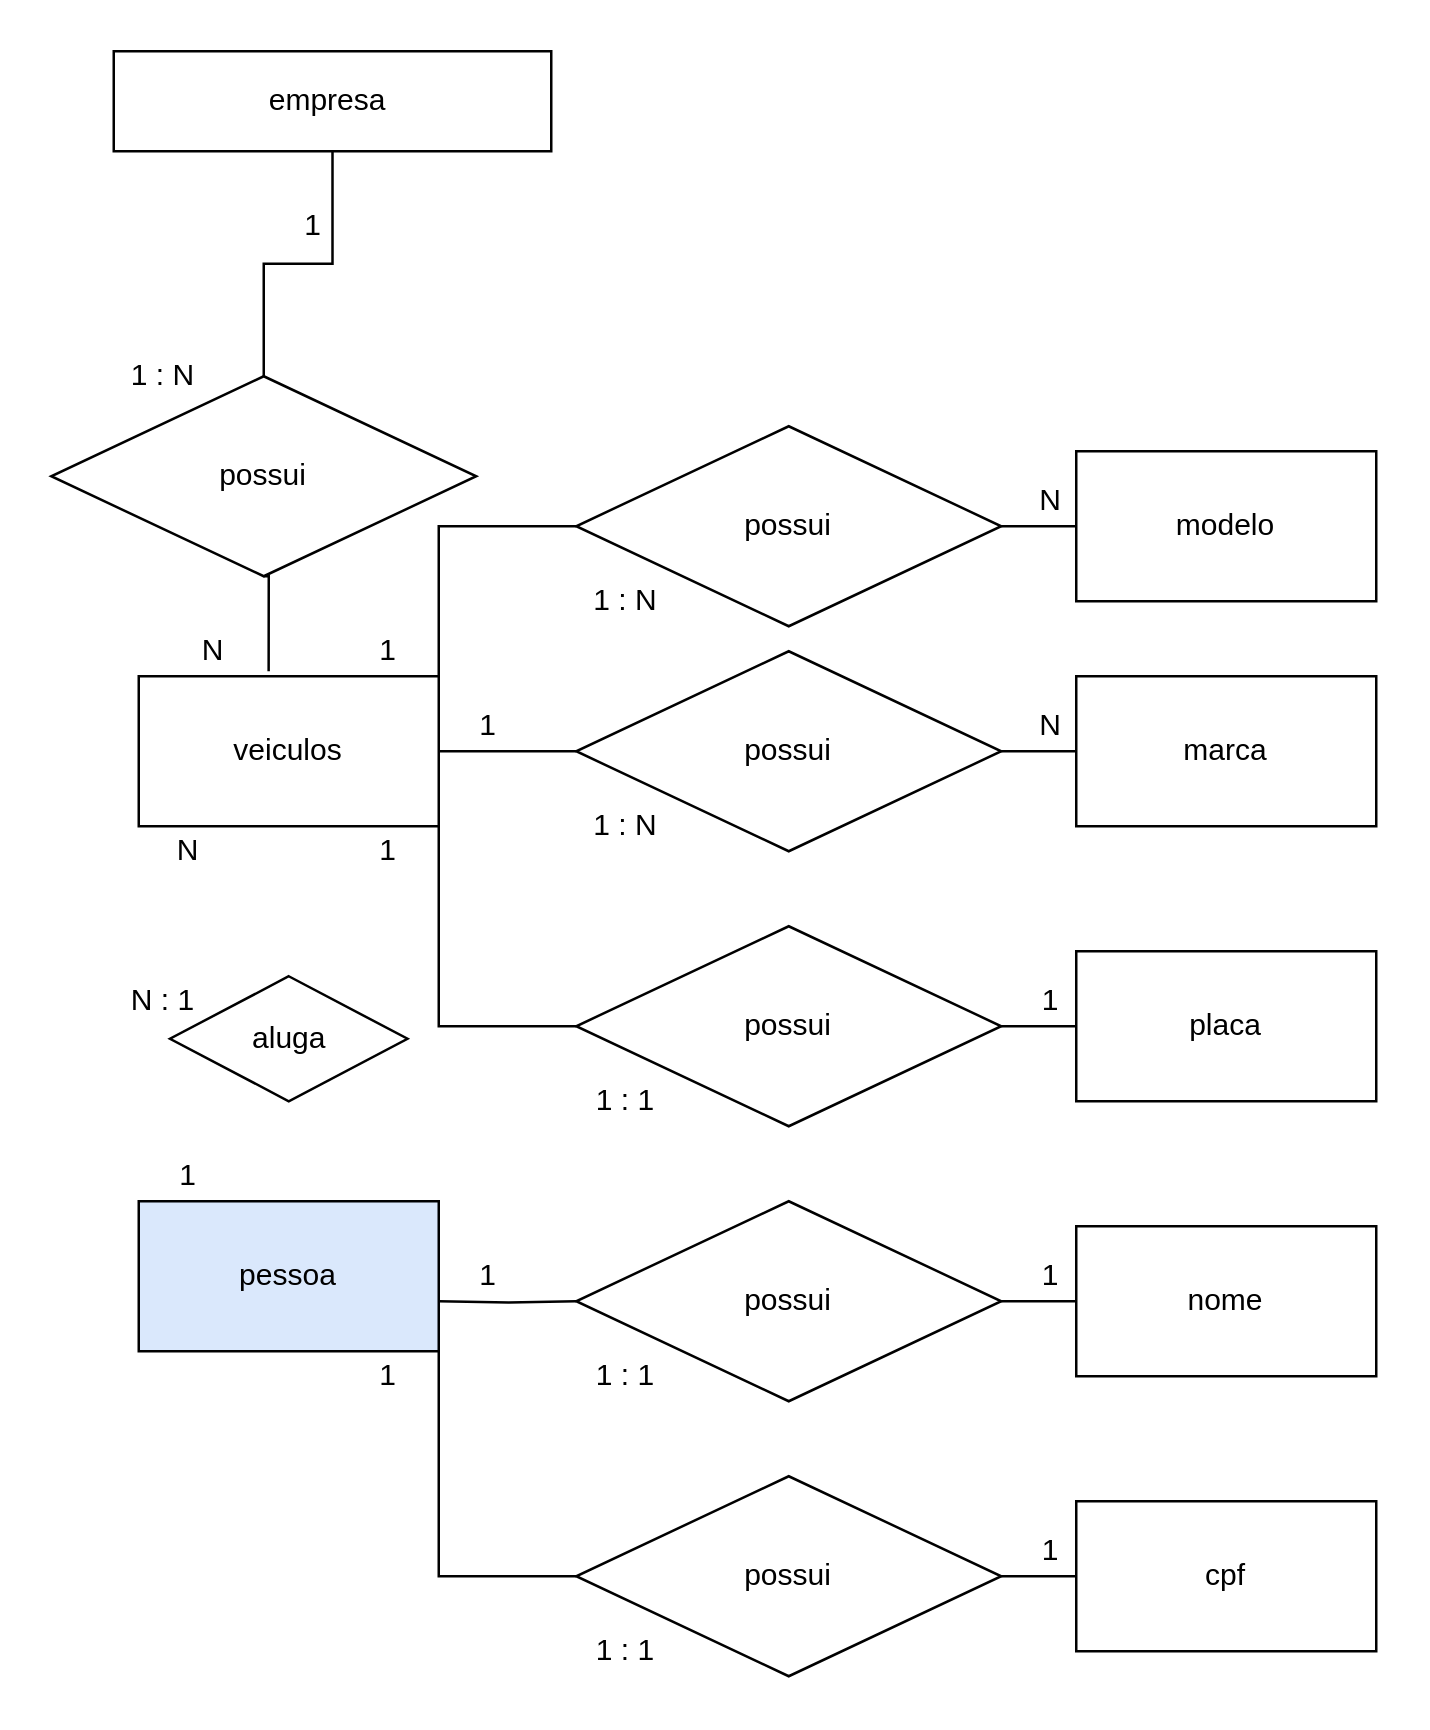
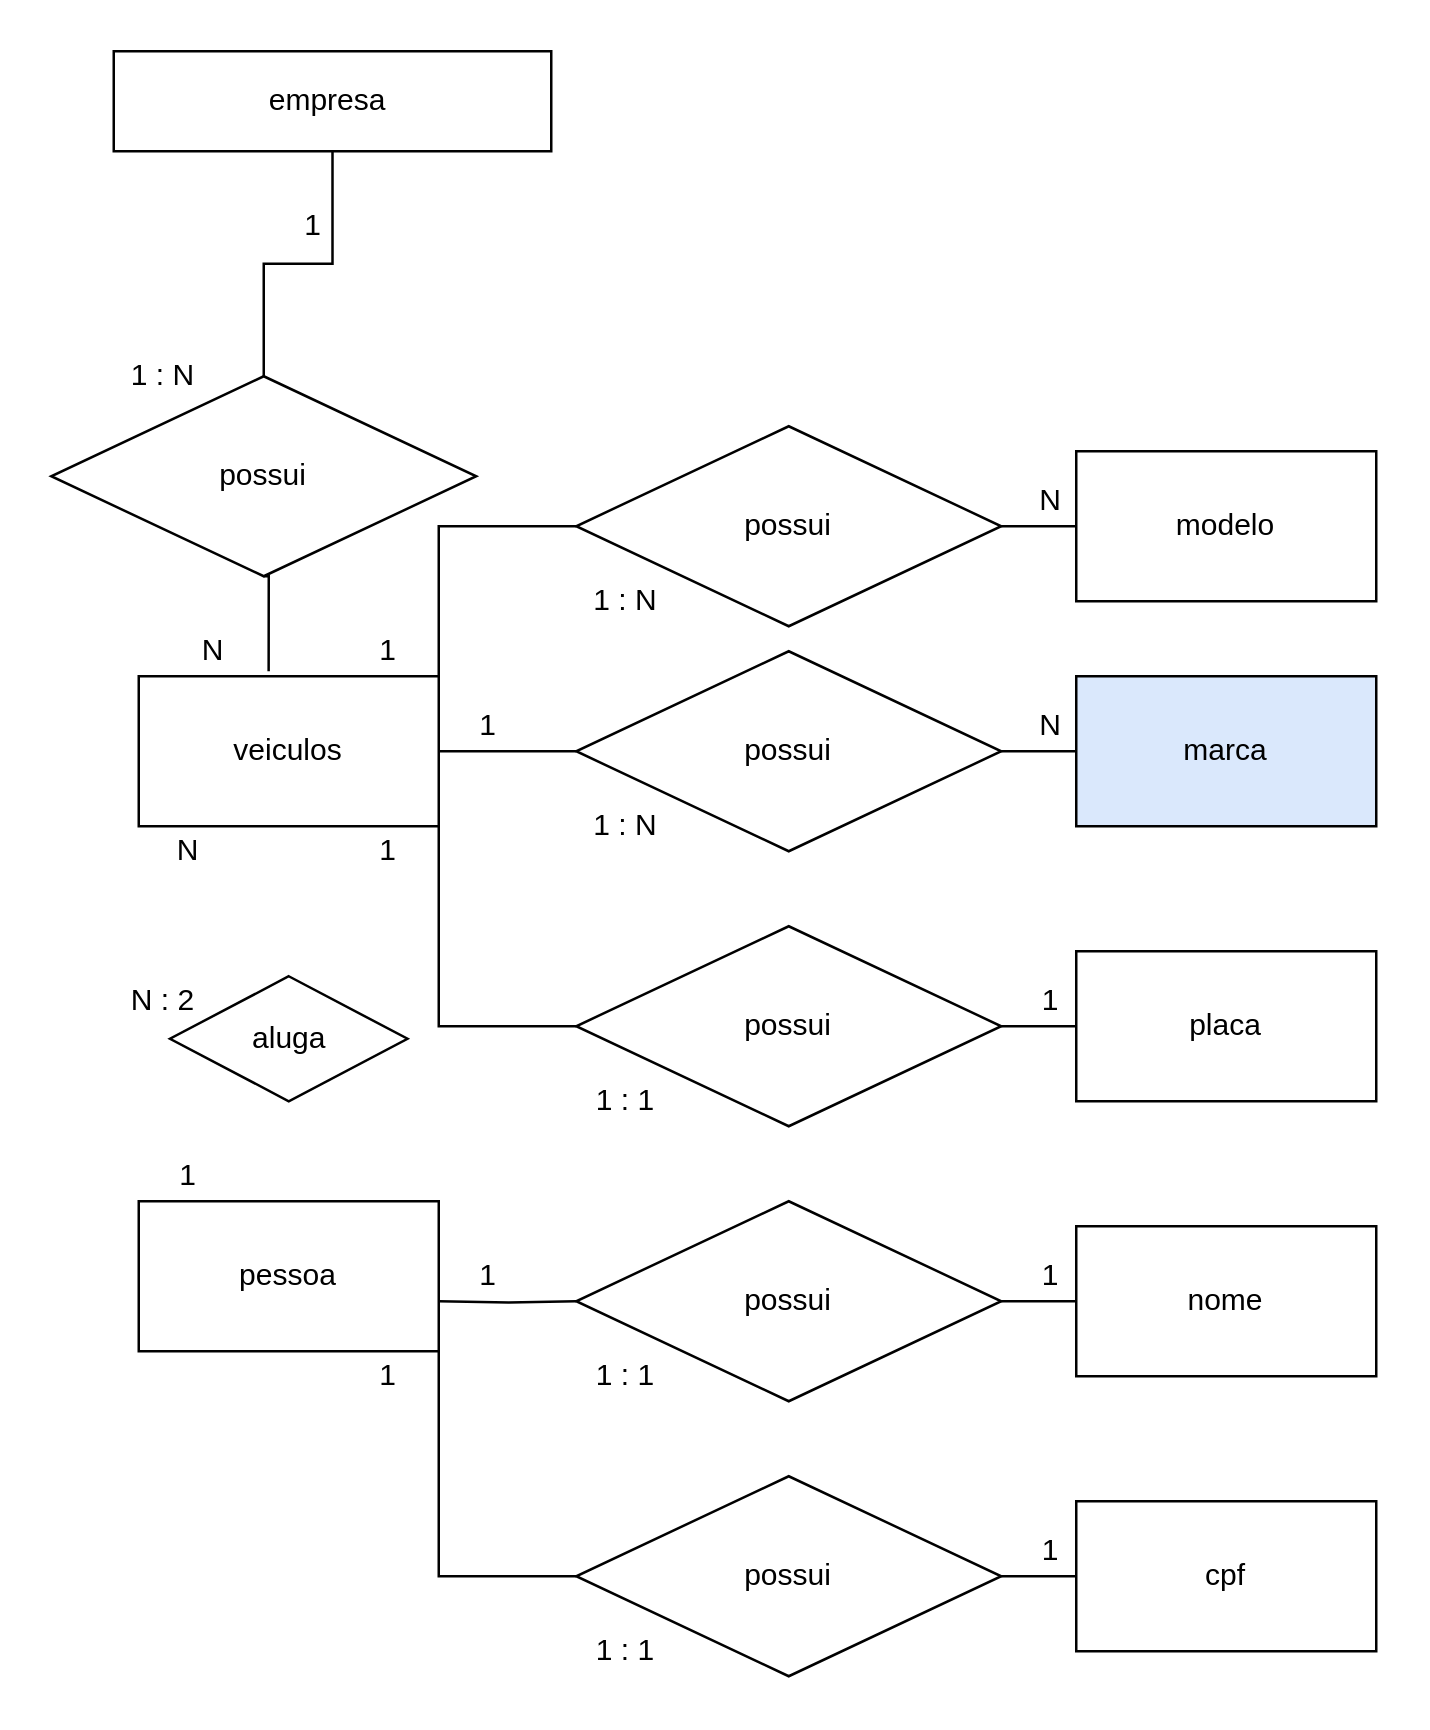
node "marca": fillcolor #ffffff -> #dae8fc
node "N : 1": label "N : 1" -> "N : 2"
node "pessoa": fillcolor #dae8fc -> #ffffff
